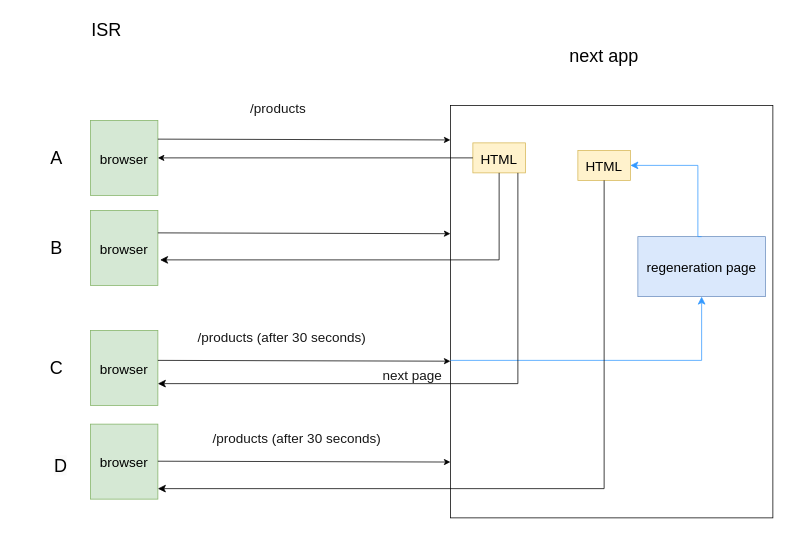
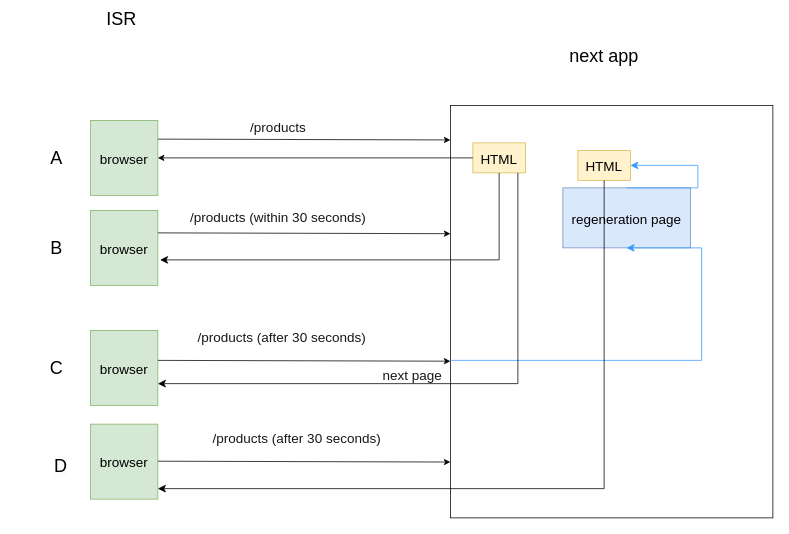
node "ISR": moved (109, 30) -> (124, 19)
node "/products": moved (278, 109) -> (278, 128)
node "/products (within 30 seconds)": added
node "regeneration page": moved (702, 267) -> (627, 218)
